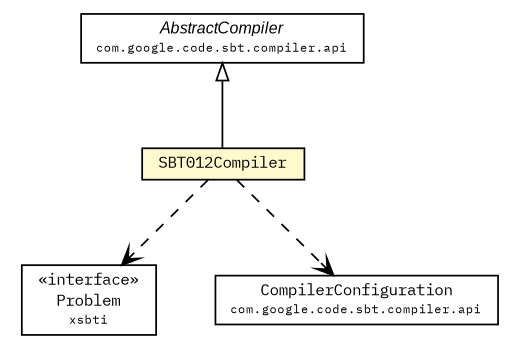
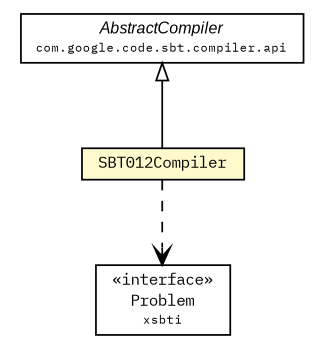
node "CompilerConfiguration": removed
